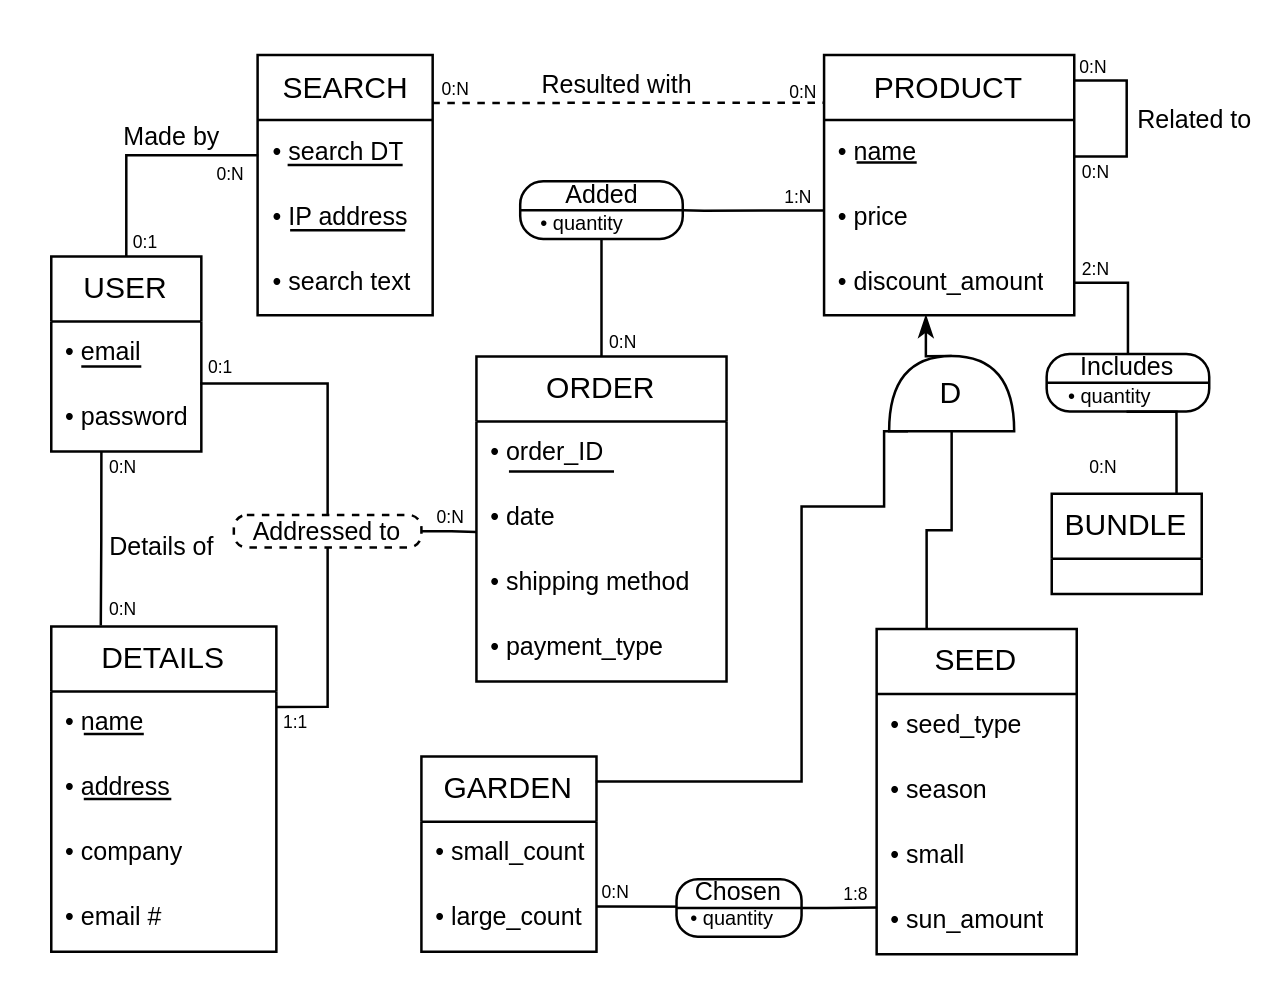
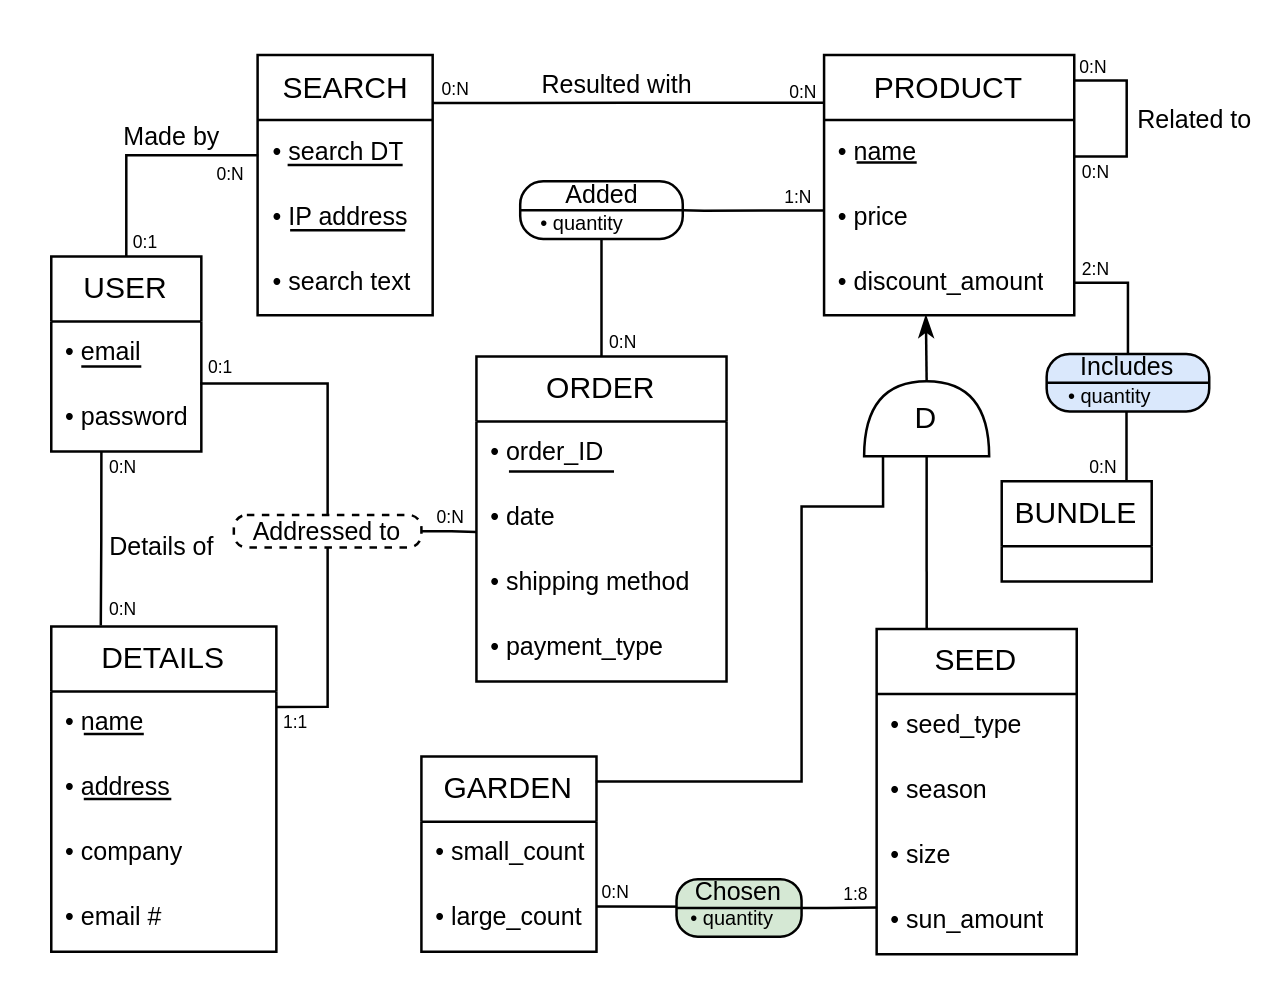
edge "SEARCH" -- "PRODUCT": style dashed -> solid
node "Includes": fillcolor #ffffff -> #dae8fc
node "D": moved (951, 393) -> (926, 418)
node "BUNDLE": moved (1126, 544) -> (1076, 531)
node "• small": label "• small" -> "• size"
node "Chosen": fillcolor #ffffff -> #d5e8d4
